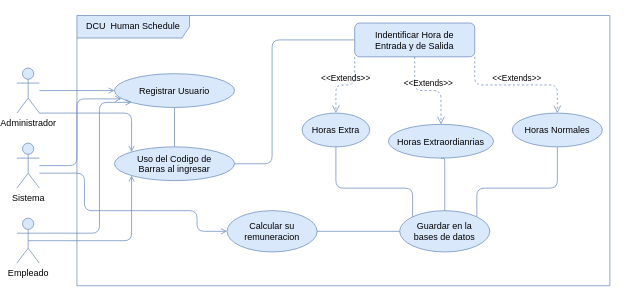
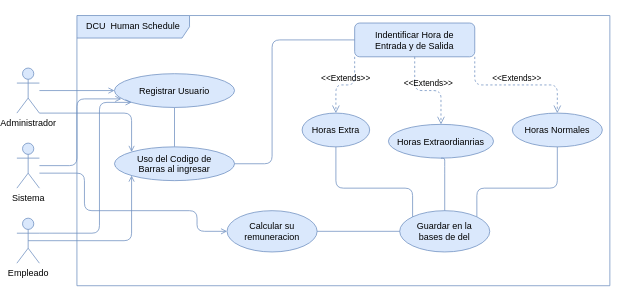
node "Guardar en la bases de datos": label "Guardar en la bases de datos" -> "Guardar en la bases de del"
